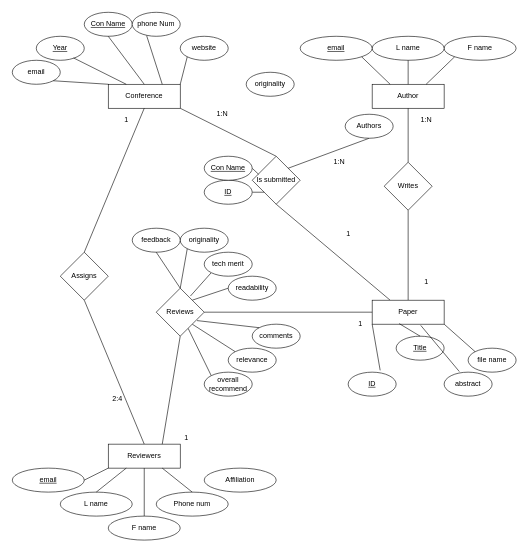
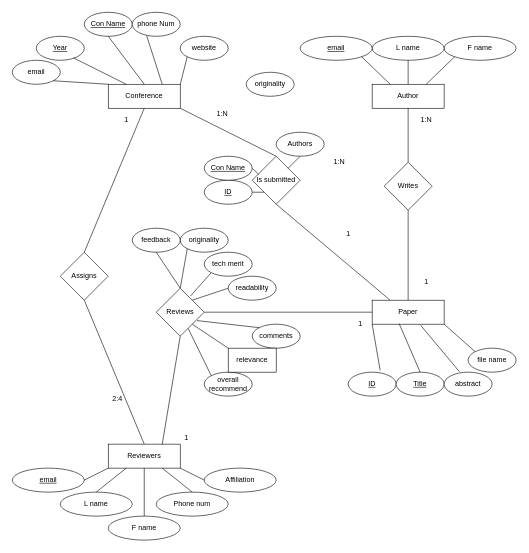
node "Authors": moved (369, 126) -> (300, 144)
node "Title": moved (420, 348) -> (420, 384)
node "relevance": shape ellipse -> rectangle
edge "Reviewers" -- "Affiliation": added
